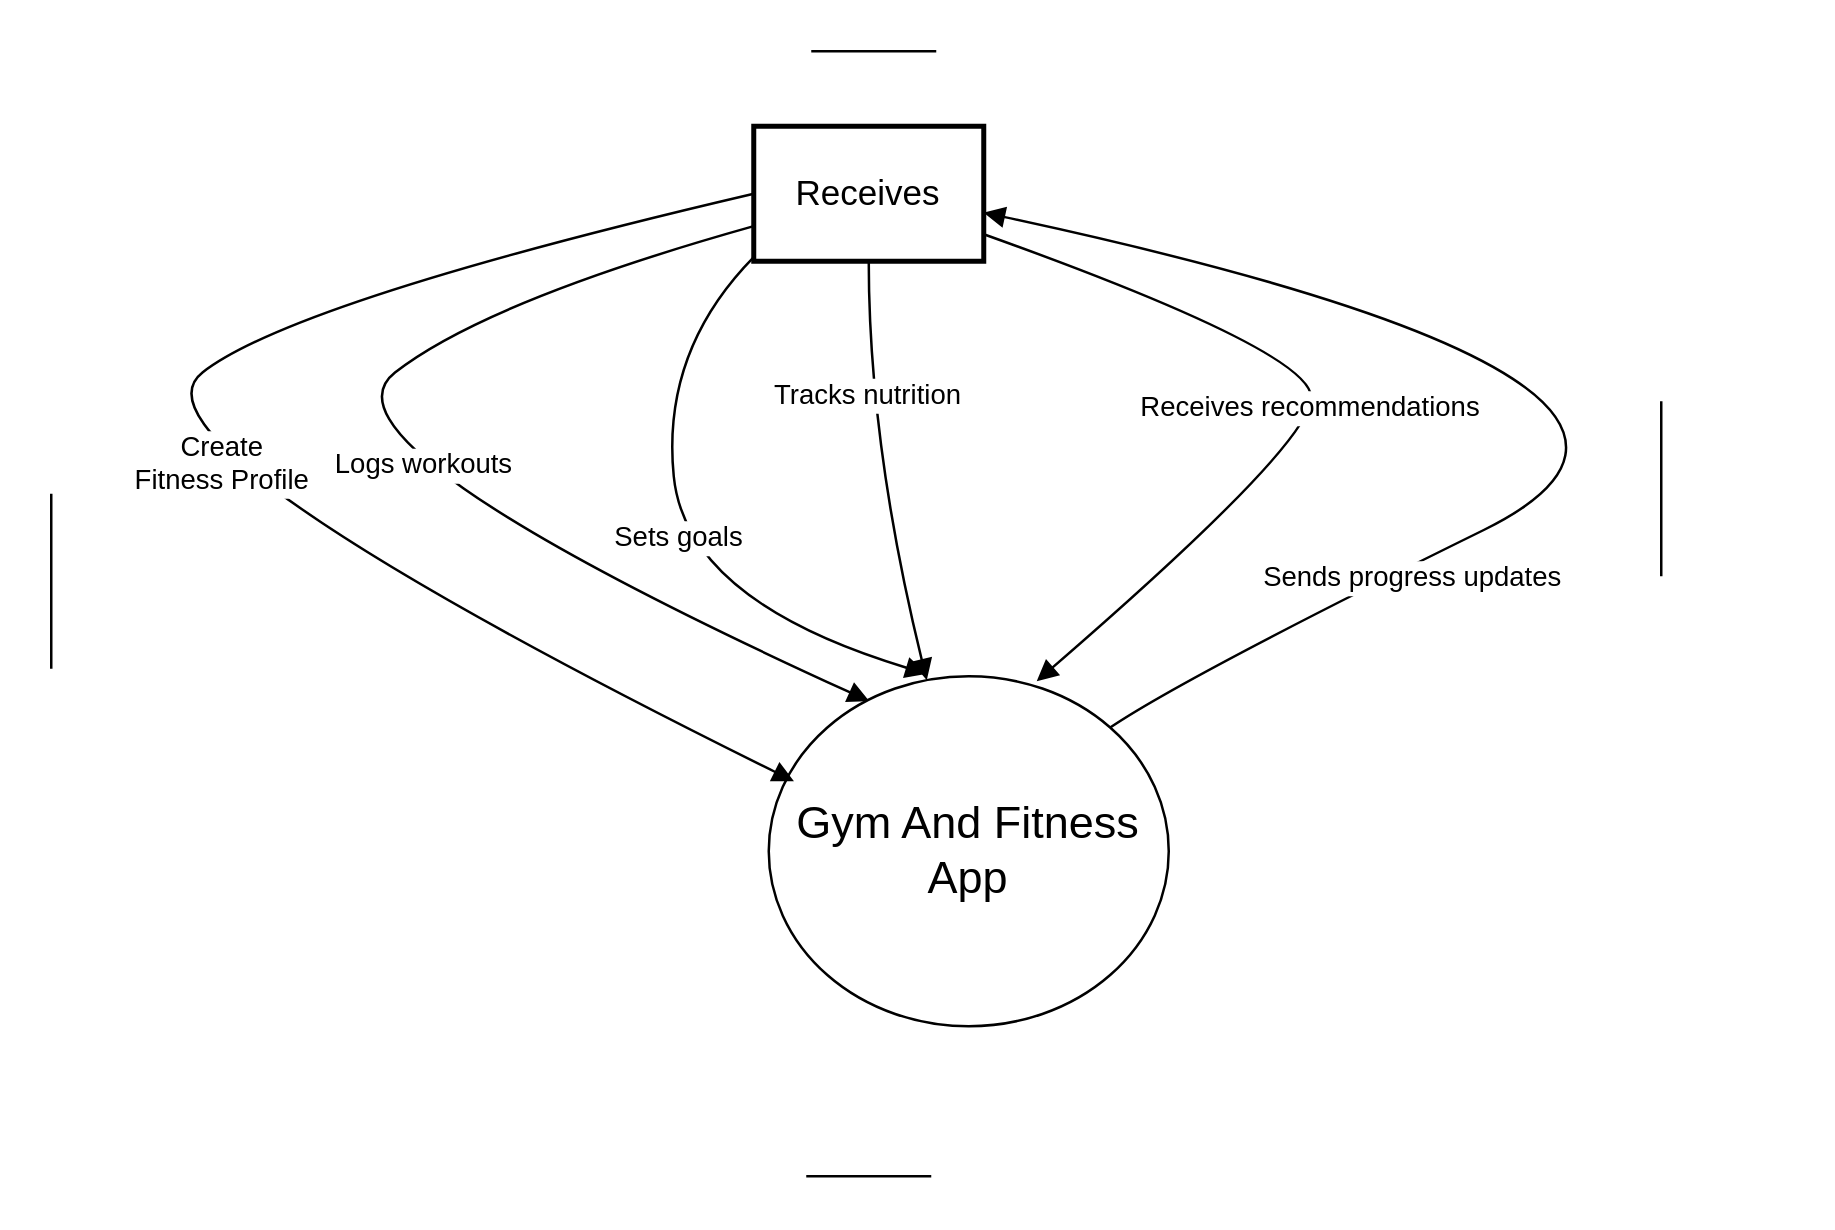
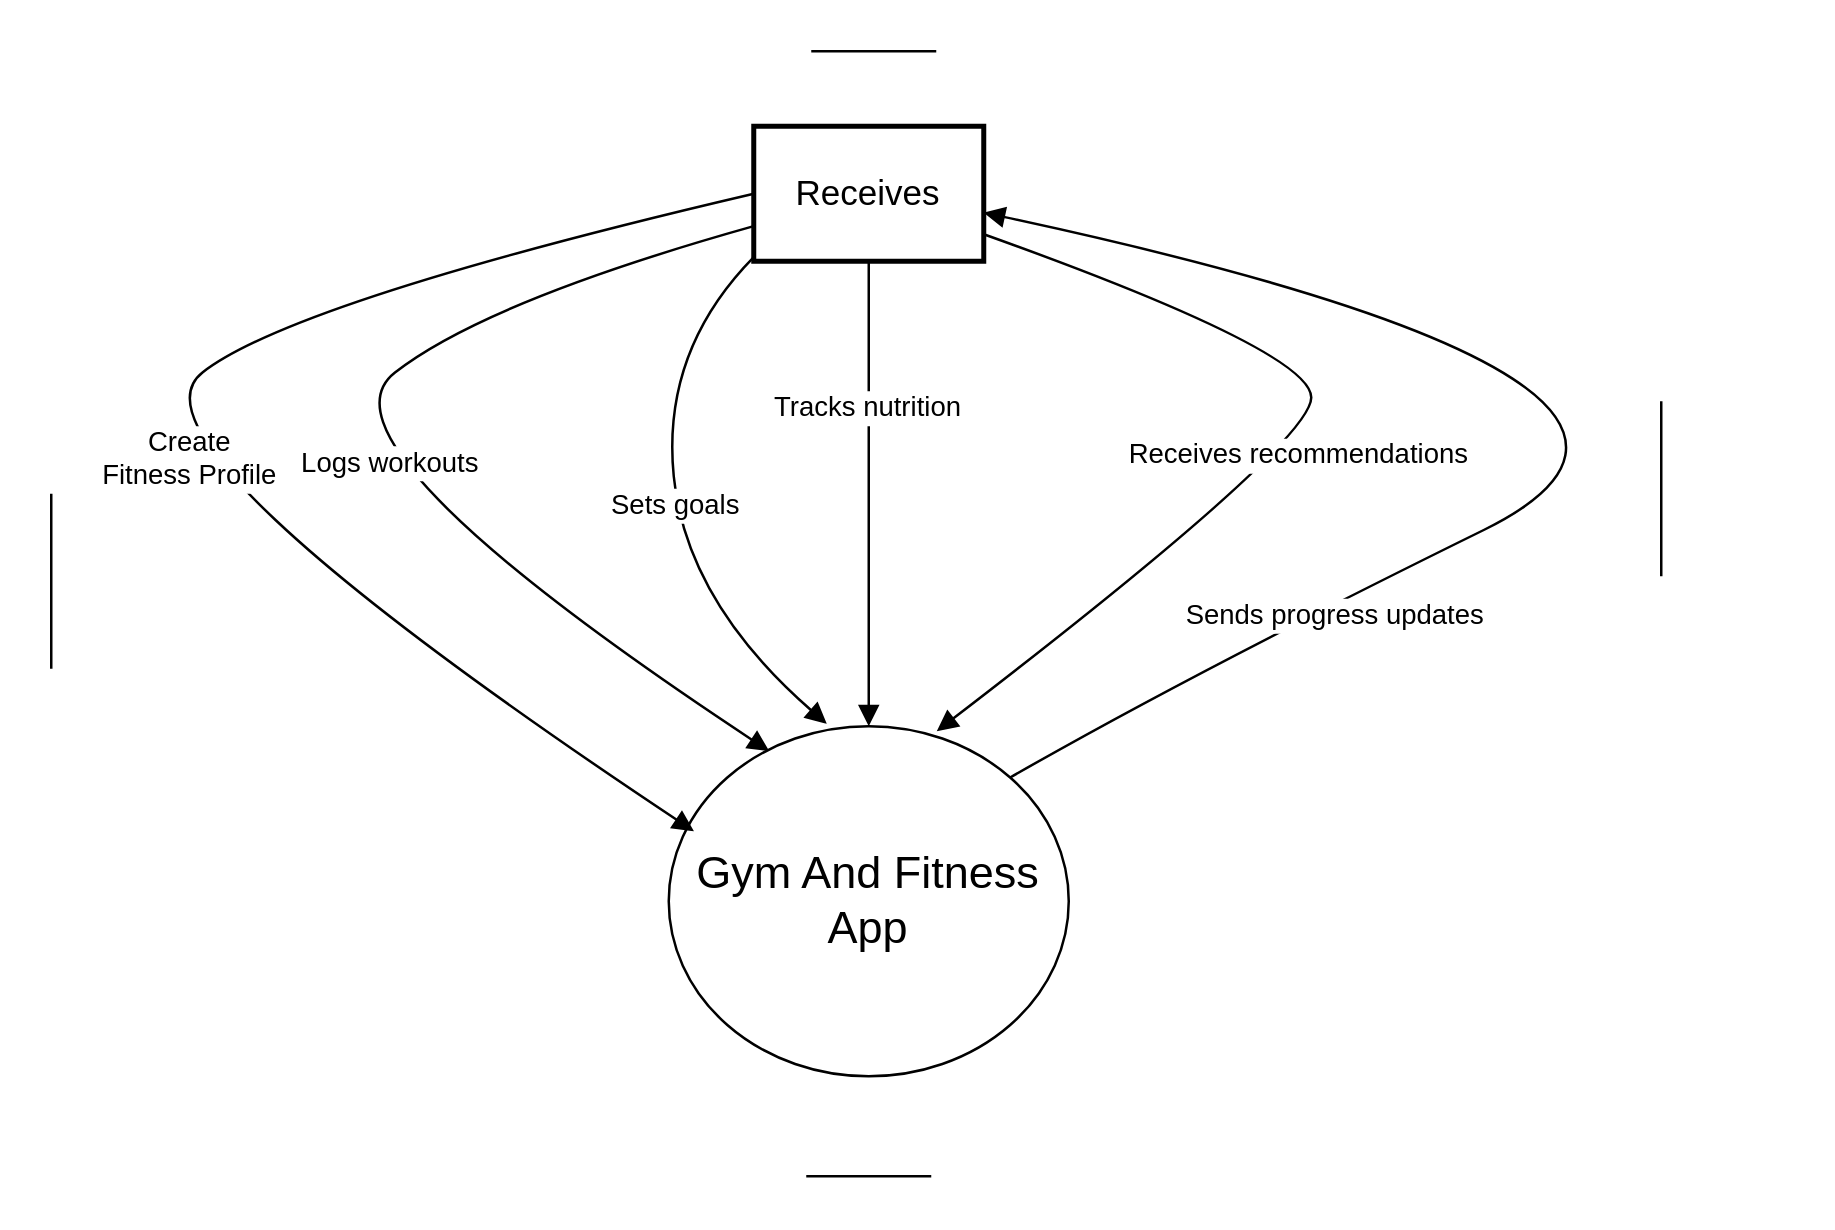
node "Gym And Fitness App": moved (969, 851) -> (869, 901)
